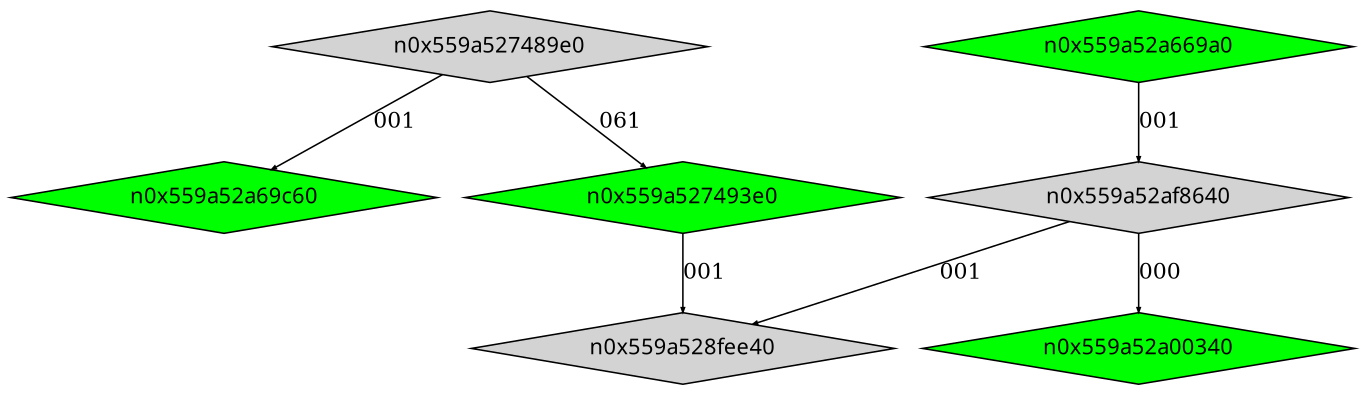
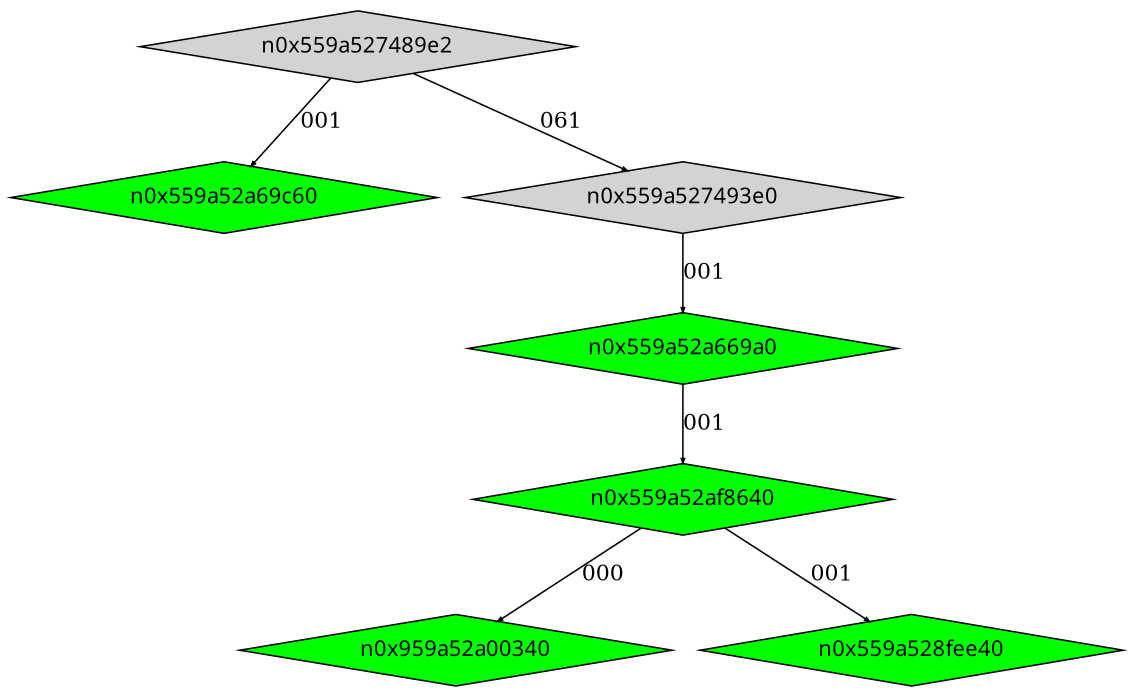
node "n0x559a527489e0": label "n0x559a527489e0" -> "n0x559a527489e2"
node "n0x559a527493e0": fillcolor green -> lightgrey
node "n0x559a52af8640": fillcolor lightgrey -> green
edge "n0x559a527493e0" -> "n0x559a528fee40": now "n0x559a527493e0" -> "n0x559a52a669a0"
node "n0x559a528fee40": fillcolor lightgrey -> green
node "n0x559a52a00340": label "n0x559a52a00340" -> "n0x959a52a00340"
